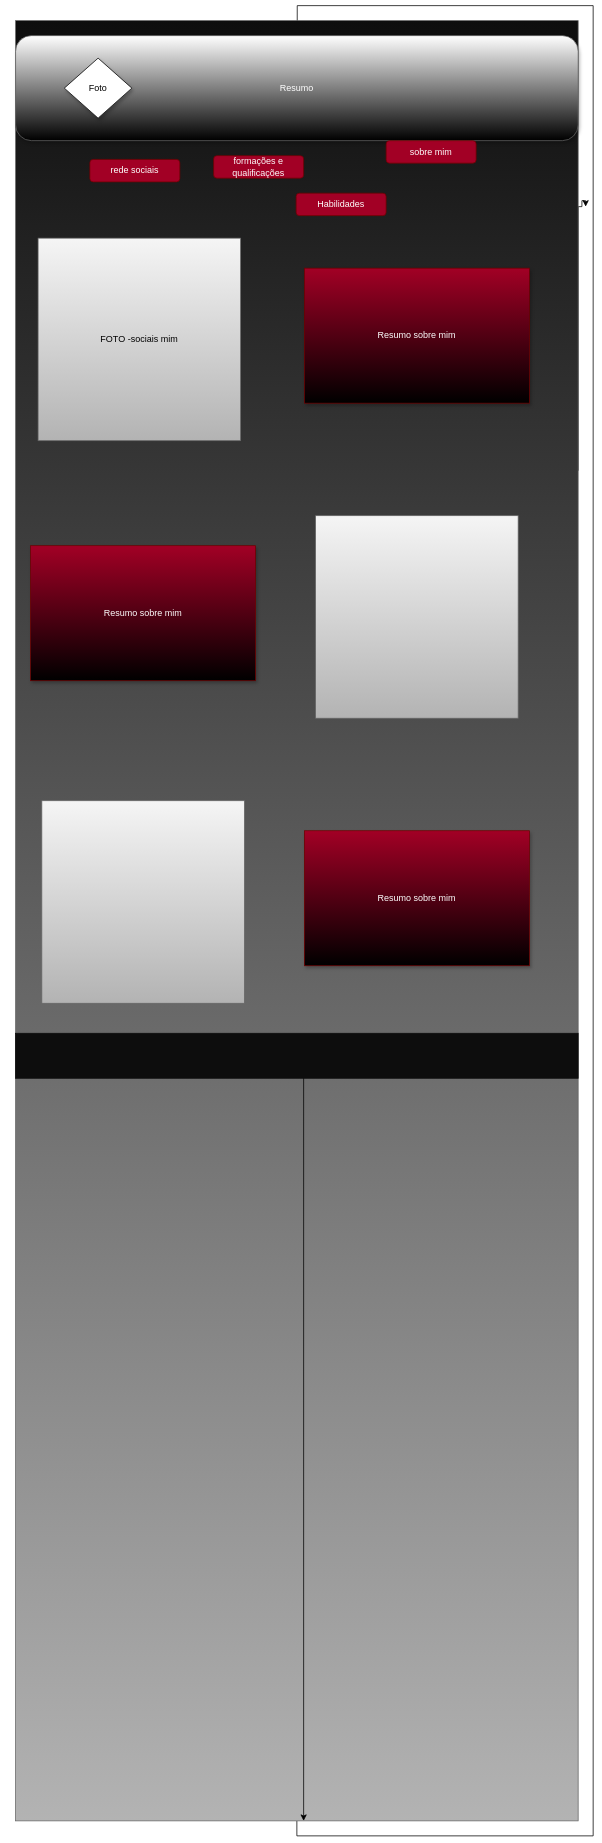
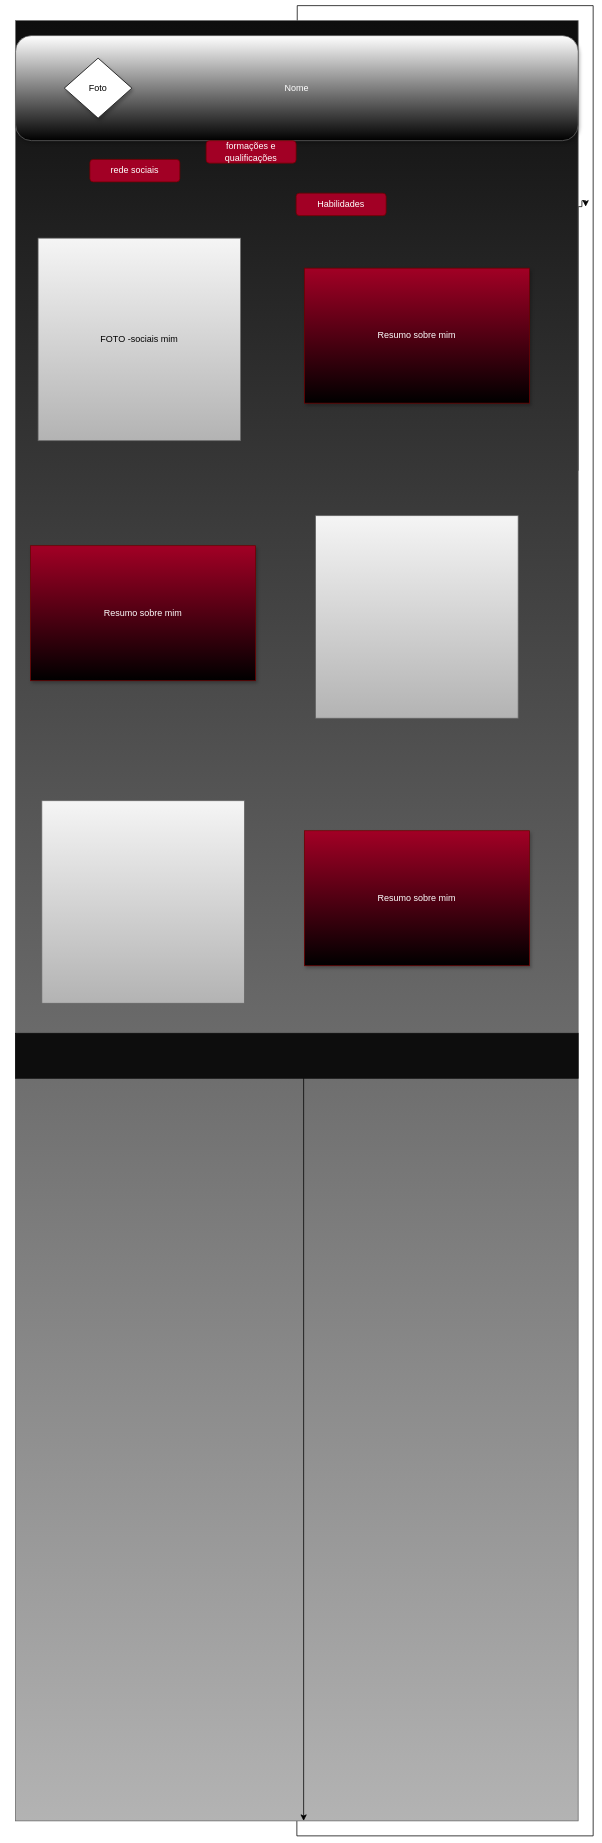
node "Resumo": label "Resumo" -> "Nome"
node "sobre mim": removed
node "formações e qualificações": moved (258, 167) -> (251, 152)
